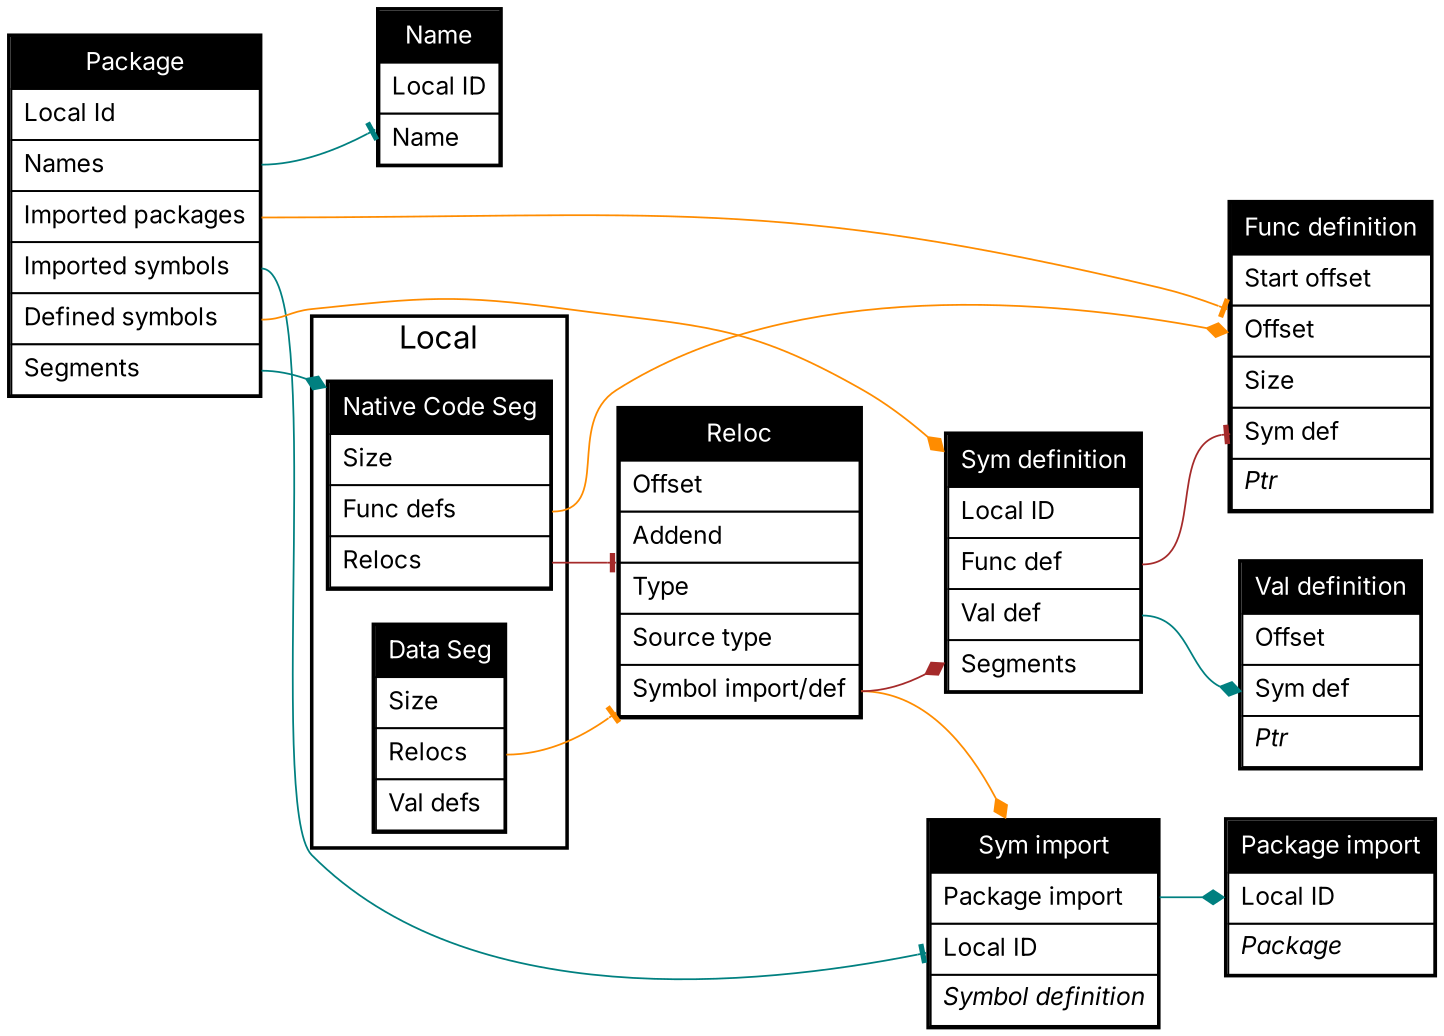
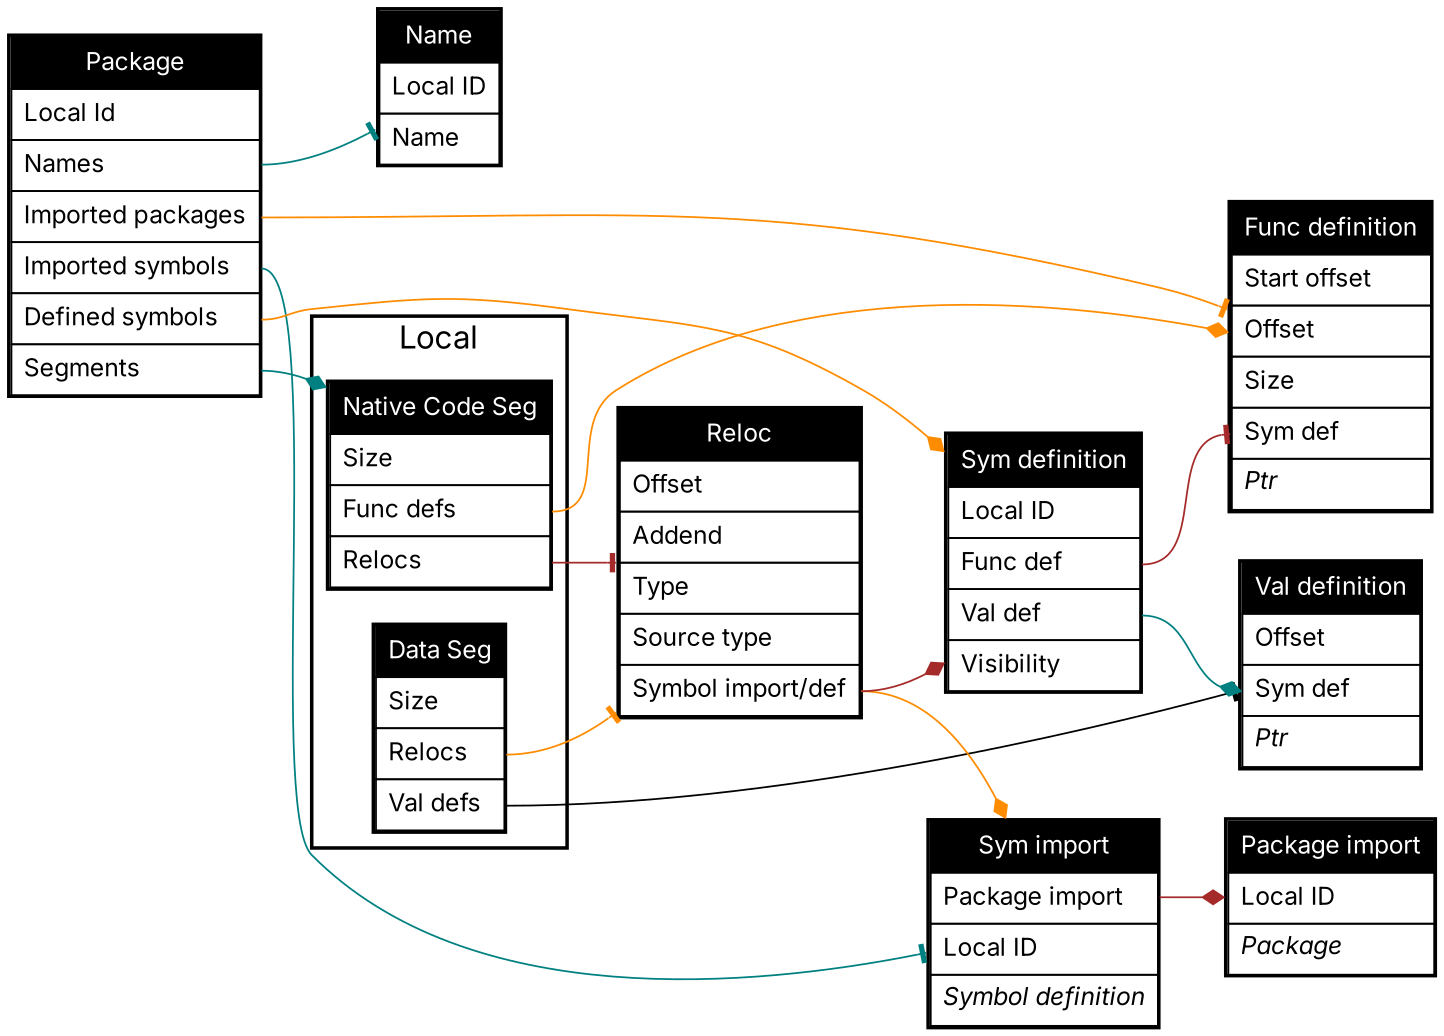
node "Sym definition": text "Segments" -> "Visibility"
edge "Data Seg" -> "Val definition": added
edge "Sym import" -> "Package import": color teal -> brown
